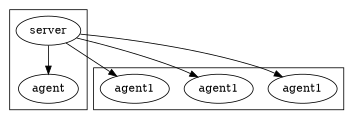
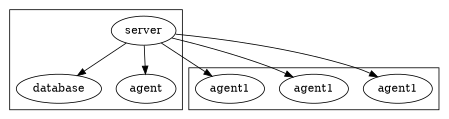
node "database": added
